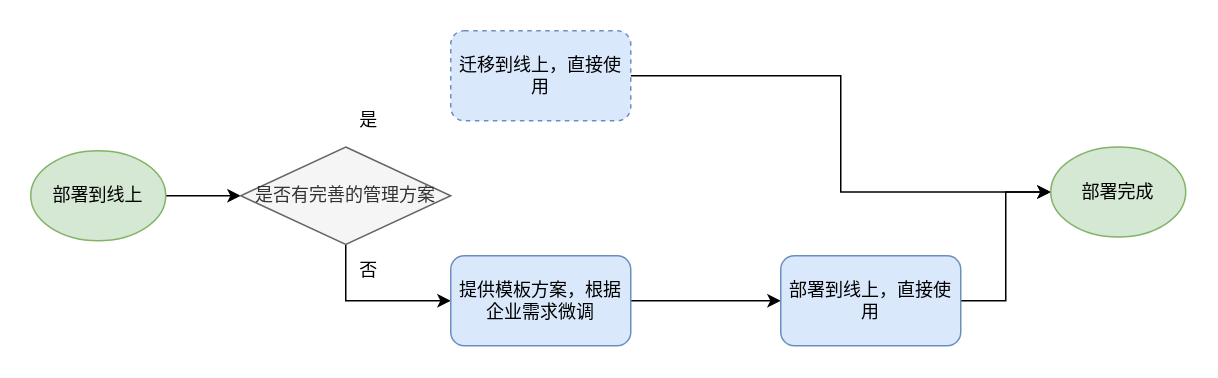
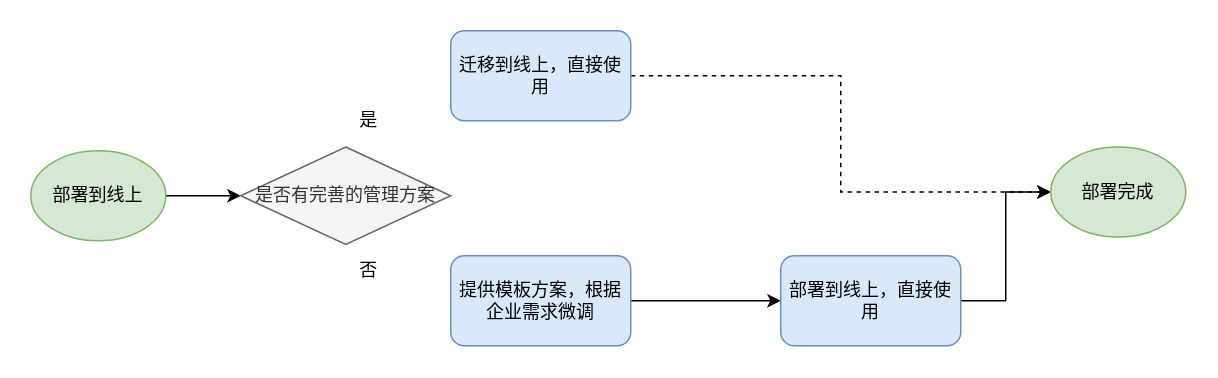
node "迁移到线上，直接使用": style dashed -> solid
edge "迁移到线上，直接使用" -> "部署完成": style solid -> dashed
edge "是否有完善的管理方案" -> "提供模板方案，根据企业需求微调": removed
